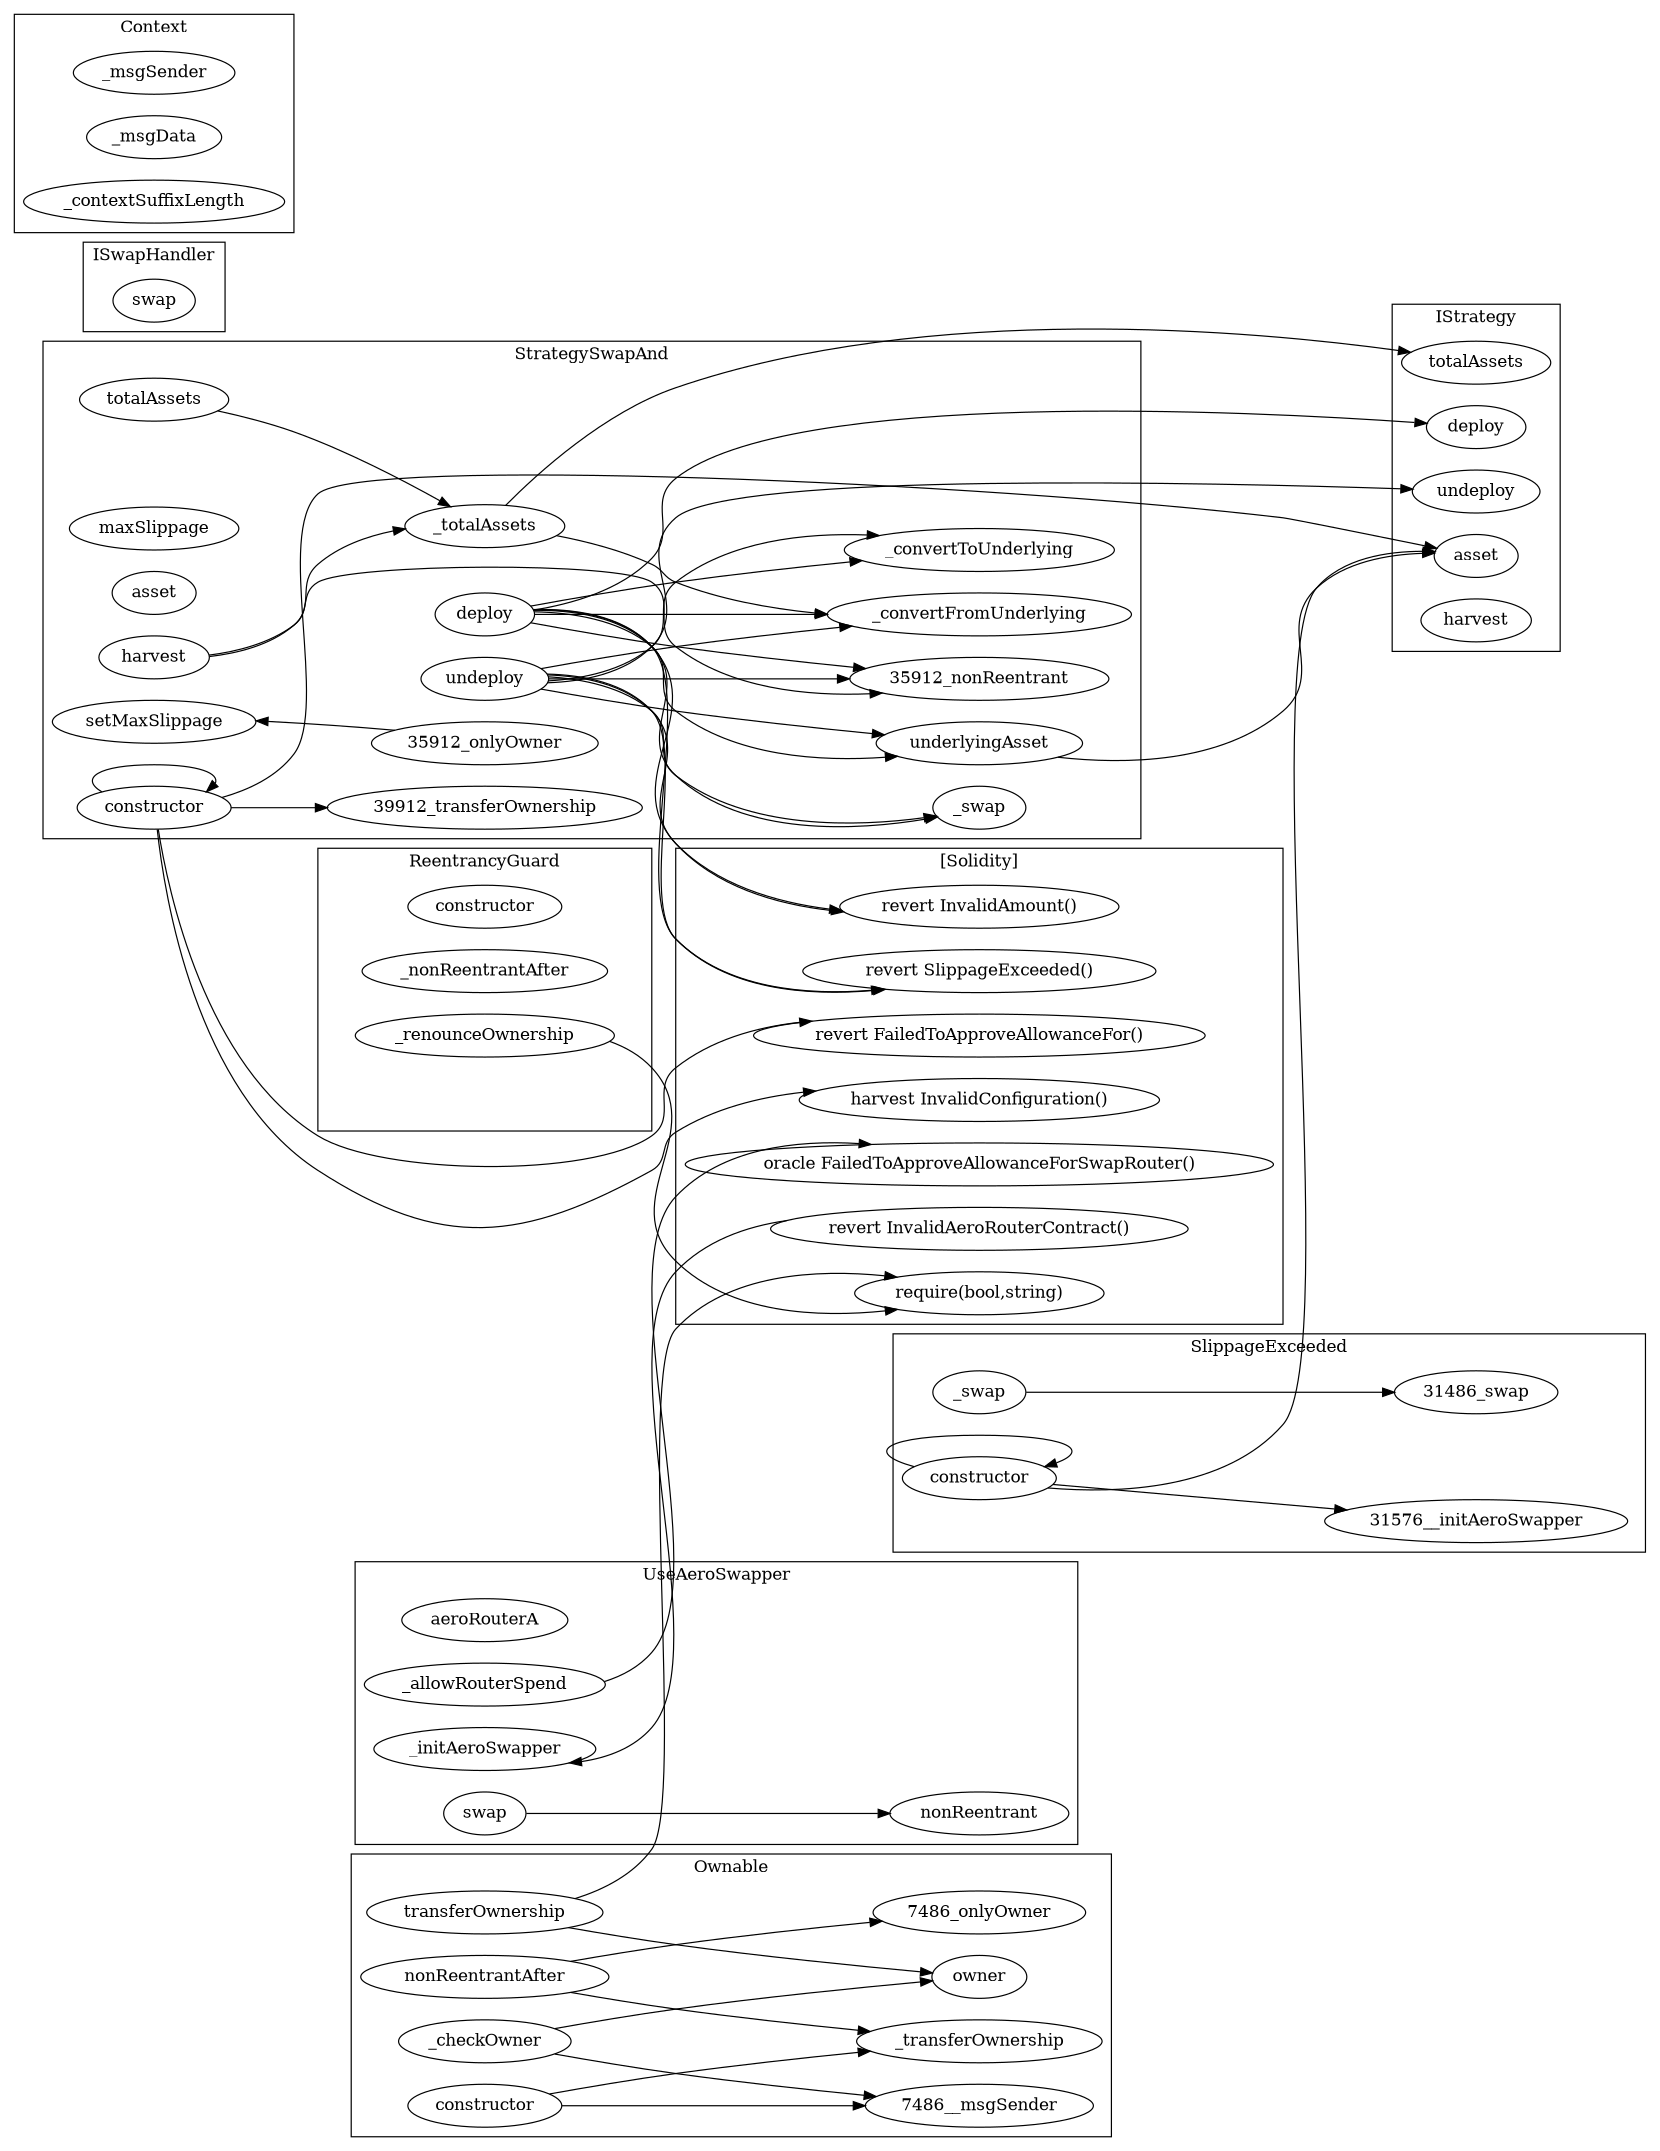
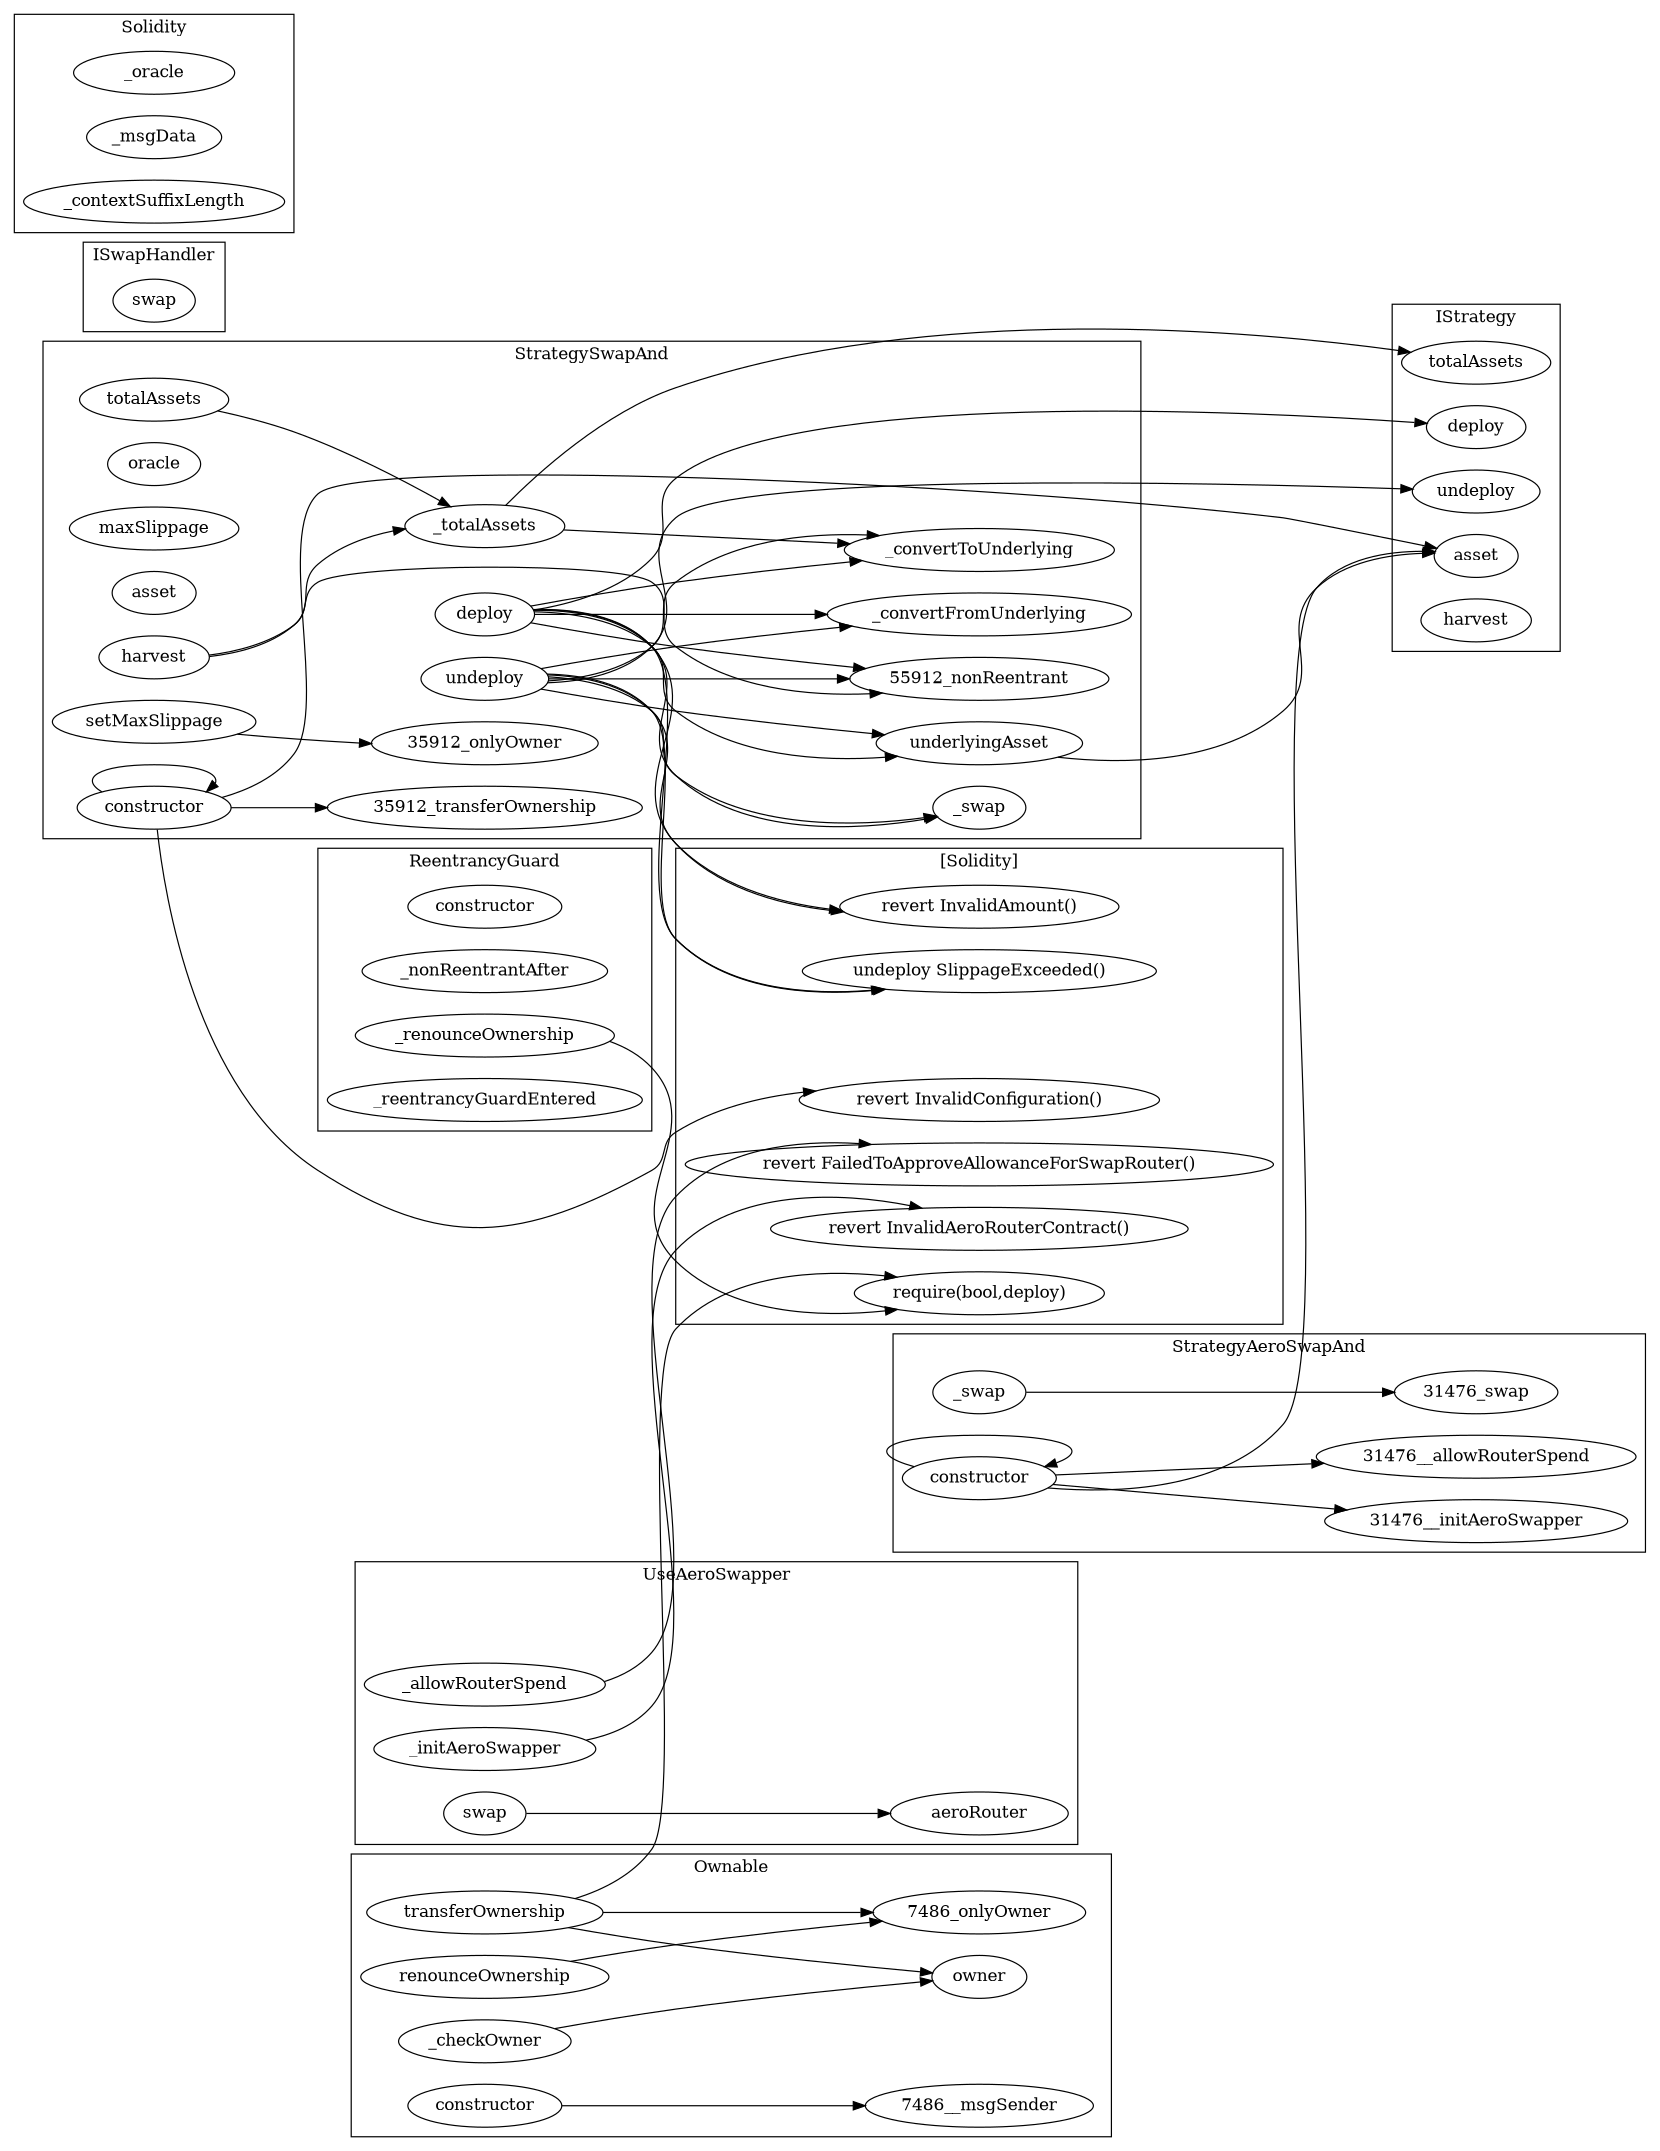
cluster "Context": label "Context" -> "Solidity"
node "_msgSender": label "_msgSender" -> "_oracle"
node "oracle": added
edge "_totalAssets" -> "_convertFromUnderlying": now "_totalAssets" -> "_convertToUnderlying"
node "35912_nonReentrant": label "35912_nonReentrant" -> "55912_nonReentrant"
edge "35912_onlyOwner" -> "setMaxSlippage": reversed
node "39912_transferOwnership": label "39912_transferOwnership" -> "35912_transferOwnership"
node "revert SlippageExceeded()": label "revert SlippageExceeded()" -> "undeploy SlippageExceeded()"
node "revert FailedToApproveAllowanceFor()": removed
node "_reentrancyGuardEntered": added
node "harvest InvalidConfiguration()": label "harvest InvalidConfiguration()" -> "revert InvalidConfiguration()"
node "oracle FailedToApproveAllowanceForSwapRouter()": label "oracle FailedToApproveAllowanceForSwapRouter()" -> "revert FailedToApproveAllowanceForSwapRouter()"
node "require(bool,string)": label "require(bool,string)" -> "require(bool,deploy)"
cluster "SlippageExceeded": label "SlippageExceeded" -> "StrategyAeroSwapAnd"
node "31486_swap": label "31486_swap" -> "31476_swap"
node "31476__allowRouterSpend": added
node "31576__initAeroSwapper": label "31576__initAeroSwapper" -> "31476__initAeroSwapper"
node "aeroRouterA": removed
edge "revert InvalidAeroRouterContract()" -> "_initAeroSwapper": reversed
node "nonReentrant": label "nonReentrant" -> "aeroRouter"
edge "transferOwnership" -> "7486_onlyOwner": added
node "nonReentrantAfter": label "nonReentrantAfter" -> "renounceOwnership"
node "_transferOwnership": removed
edge "_checkOwner" -> "7486__msgSender": removed
